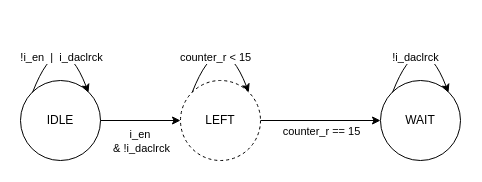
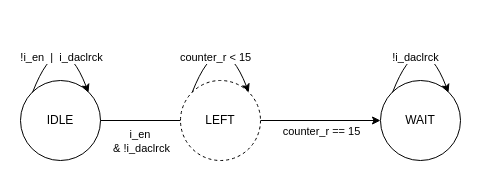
edge "IDLE" -> "LEFT": arrowhead classic -> none
